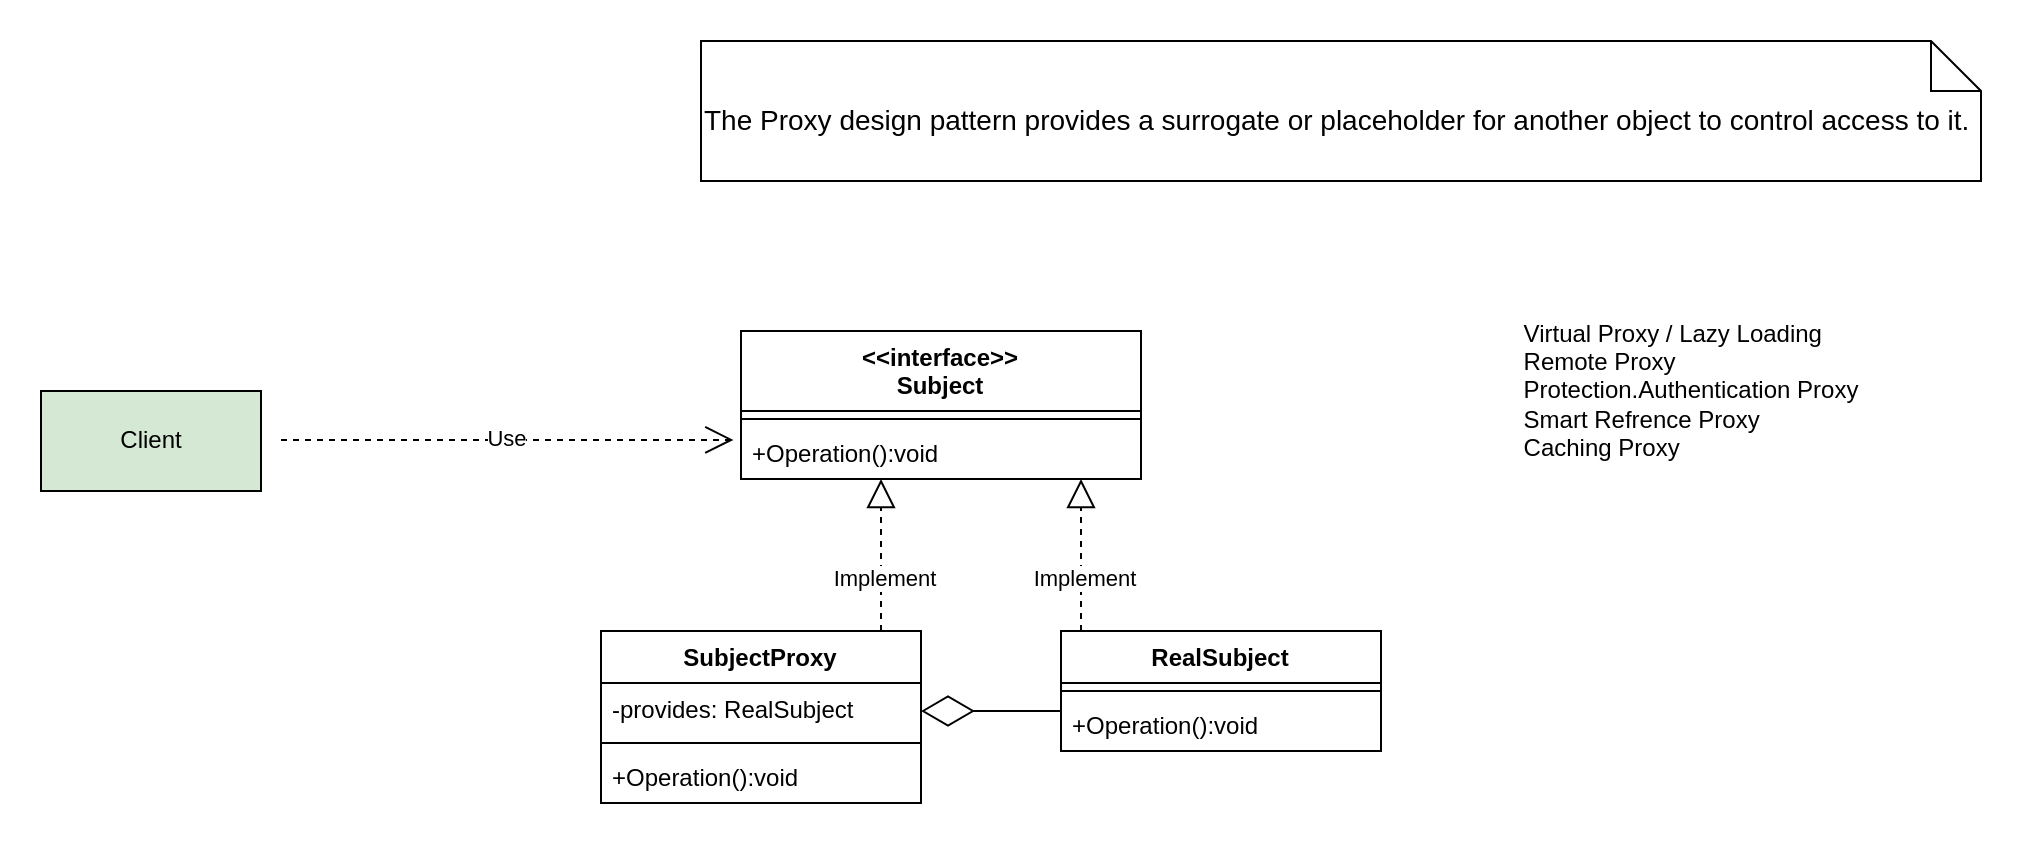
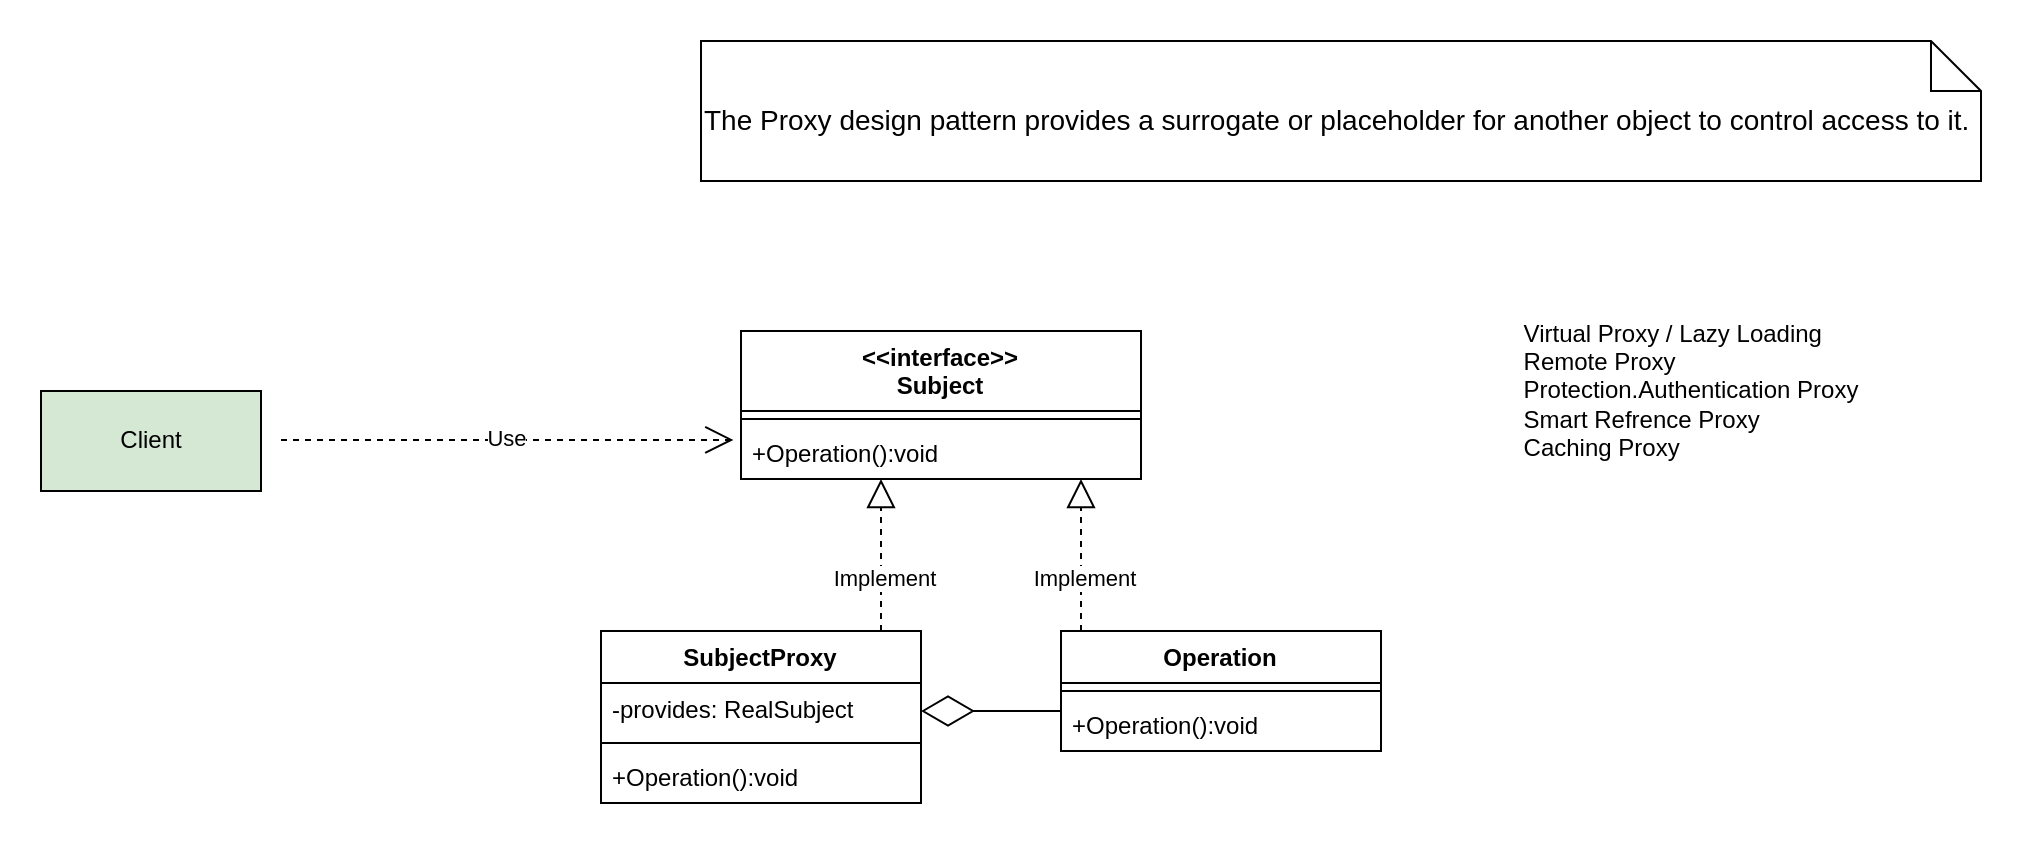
node "RealSubject": label "RealSubject" -> "Operation"
